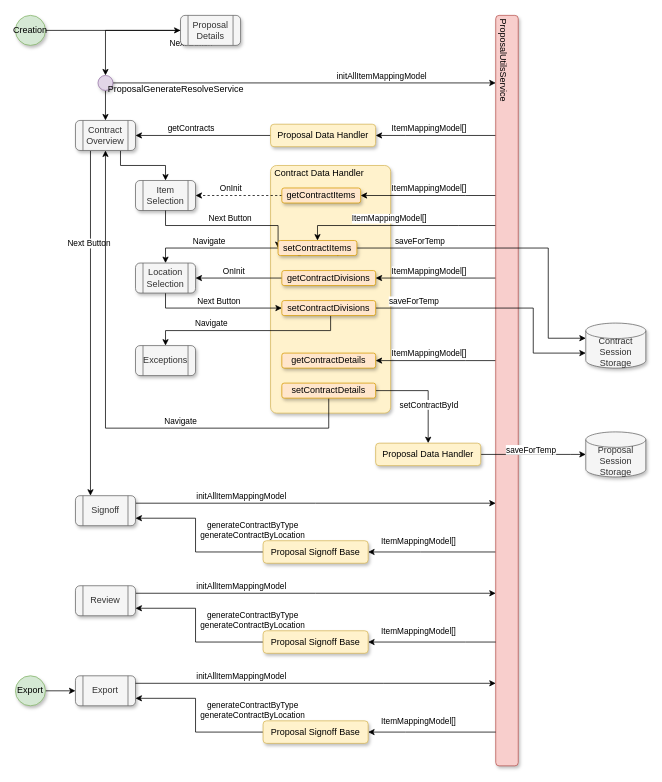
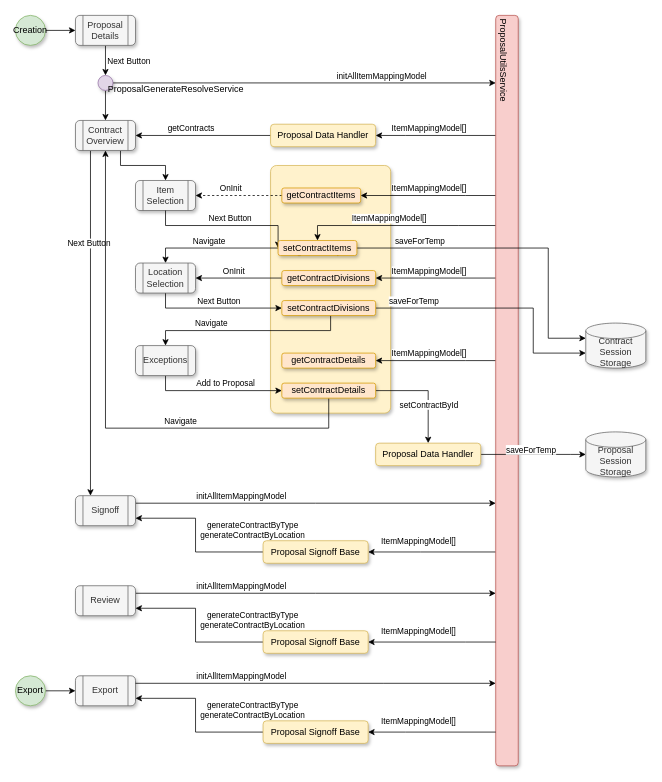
node "Proposal Details": moved (210, 30) -> (105, 30)
node "Contract Data Handler": removed
edge "Exceptions" -> "setContractDetails": added, label "Add to Proposal"
